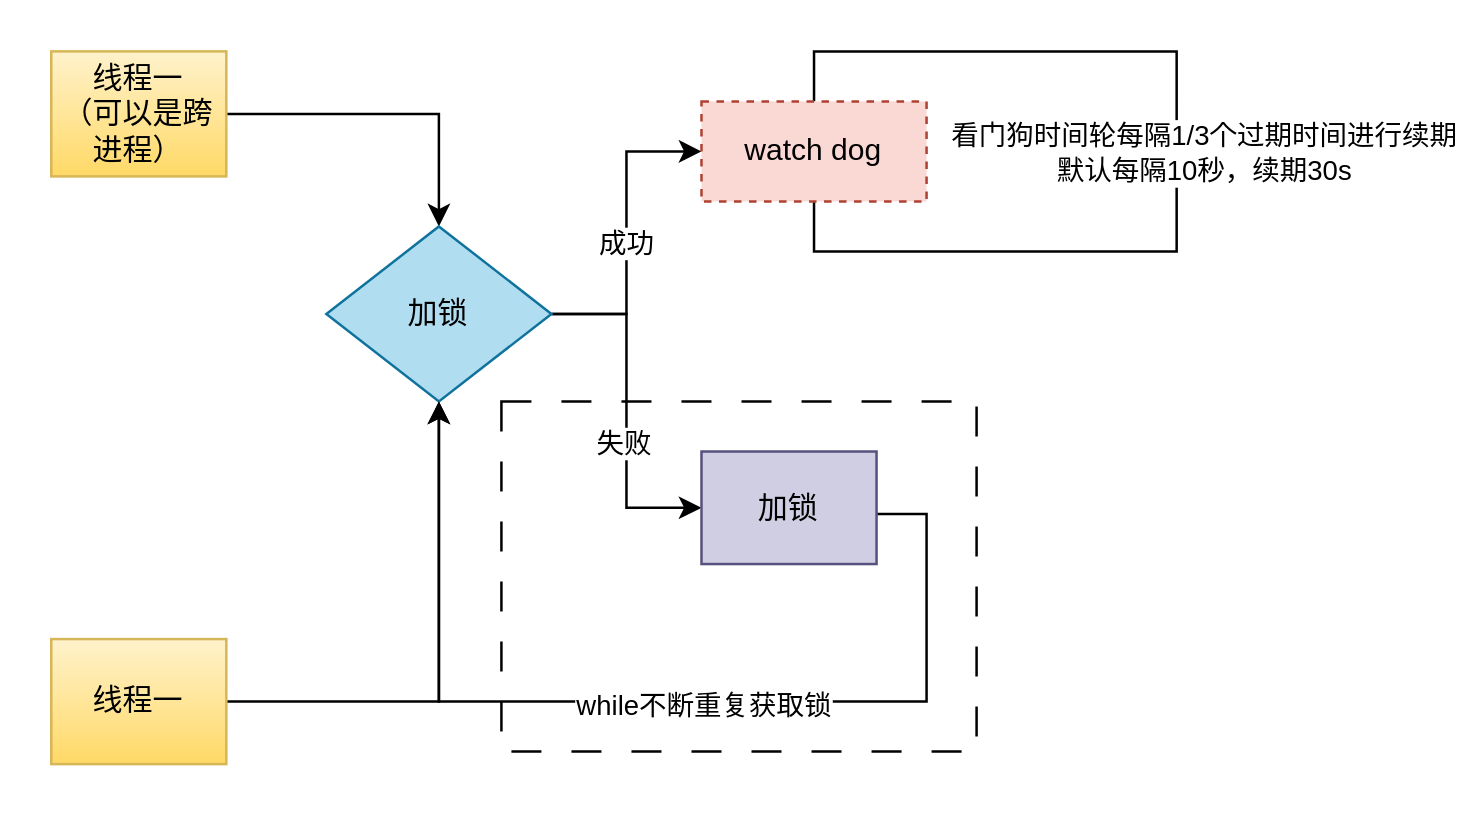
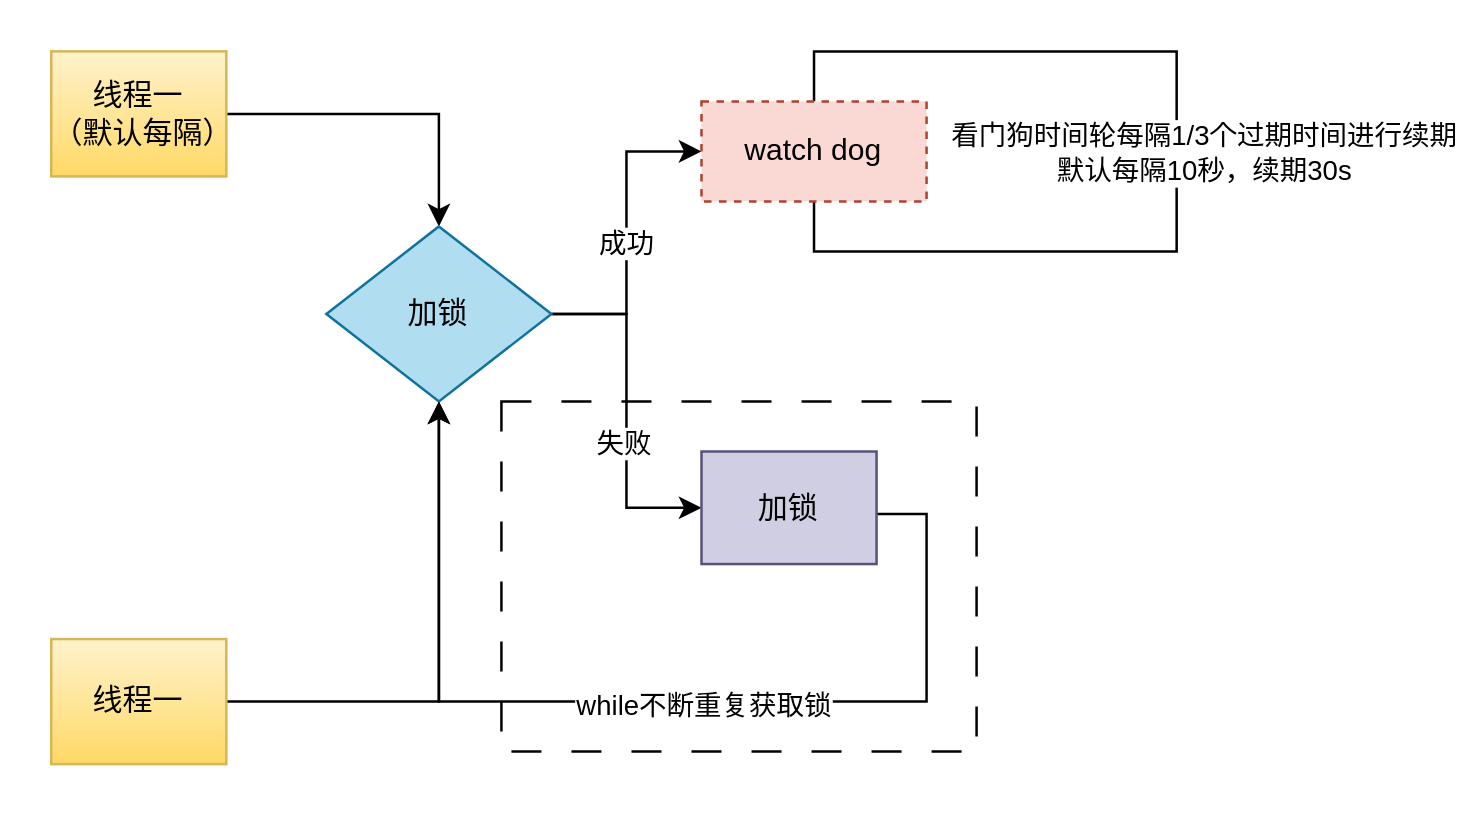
node "线程一 （可以是跨进程）": label "线程一 （可以是跨进程）" -> "线程一 （默认每隔）"
